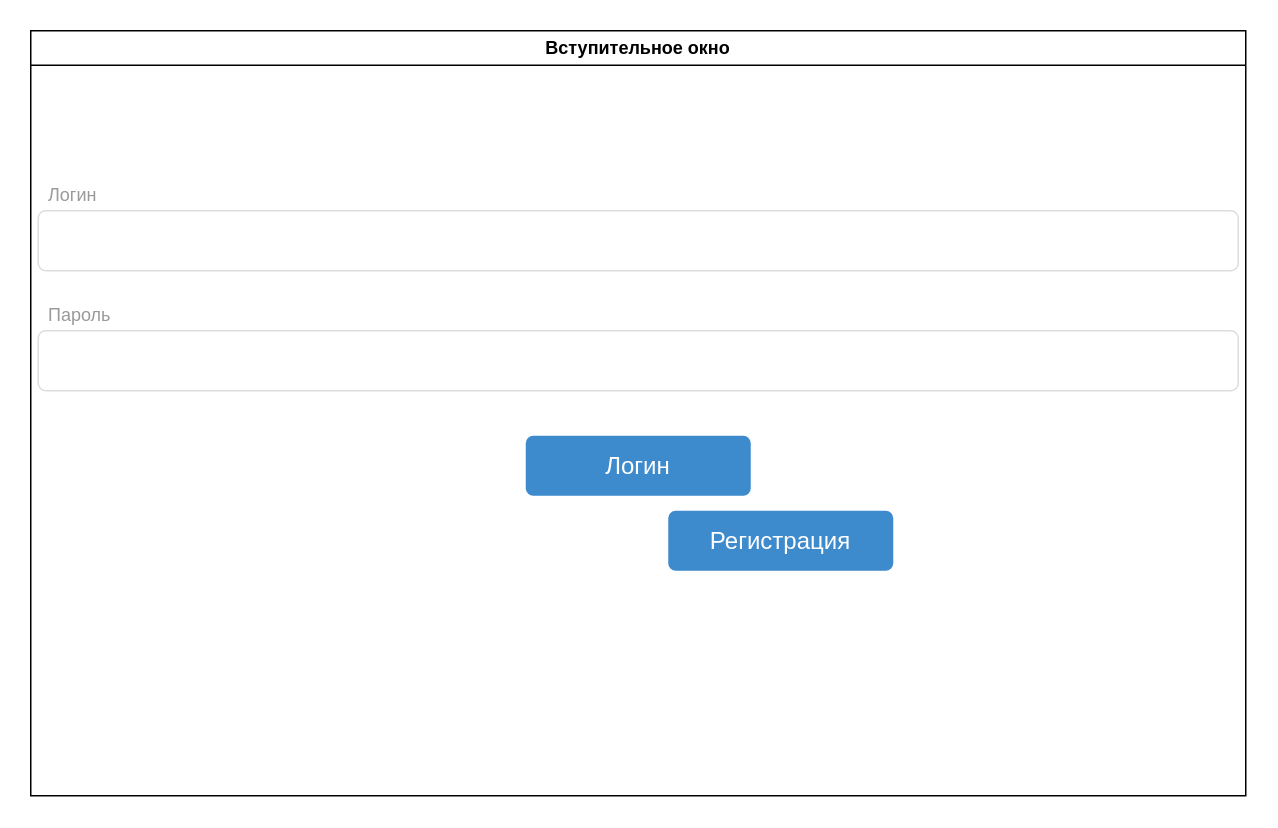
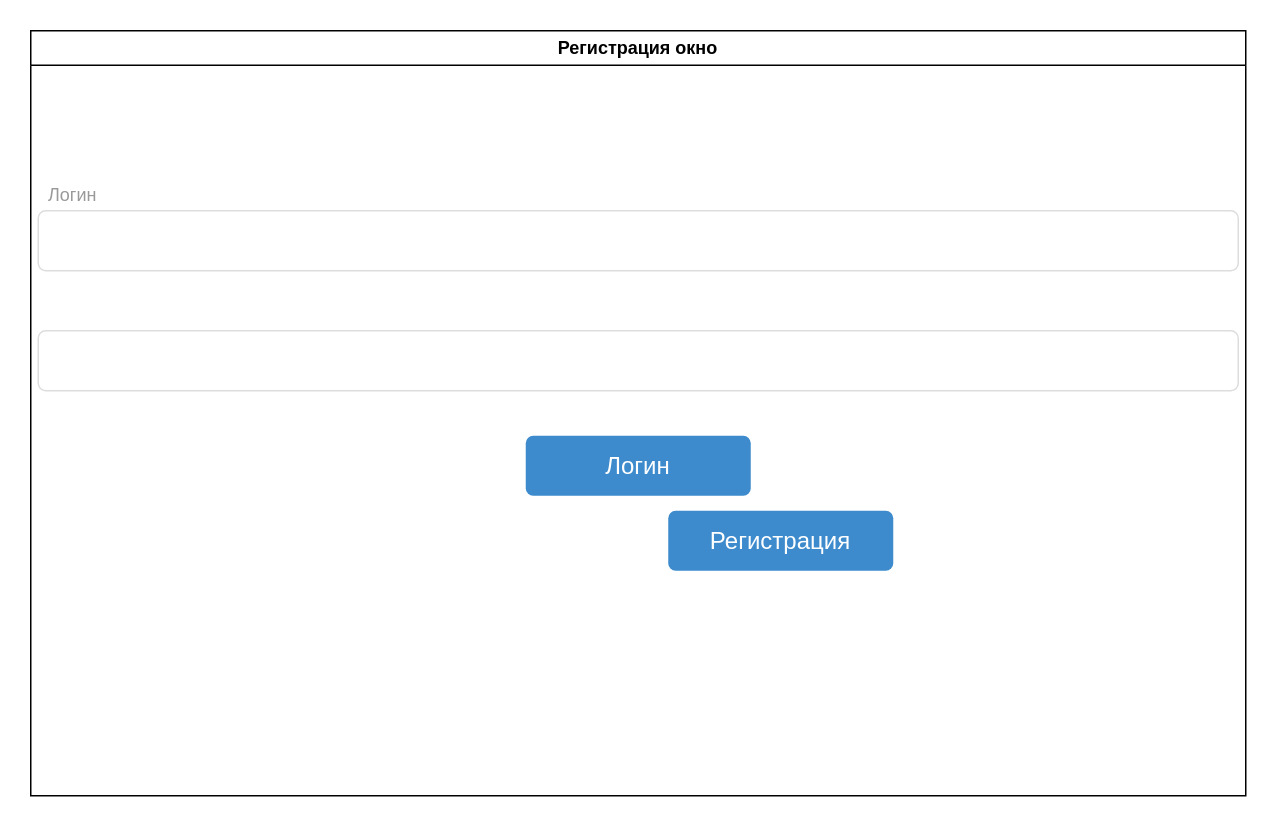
node "Вступительное окно": label "Вступительное окно" -> "Регистрация окно"
node "Пароль": removed
